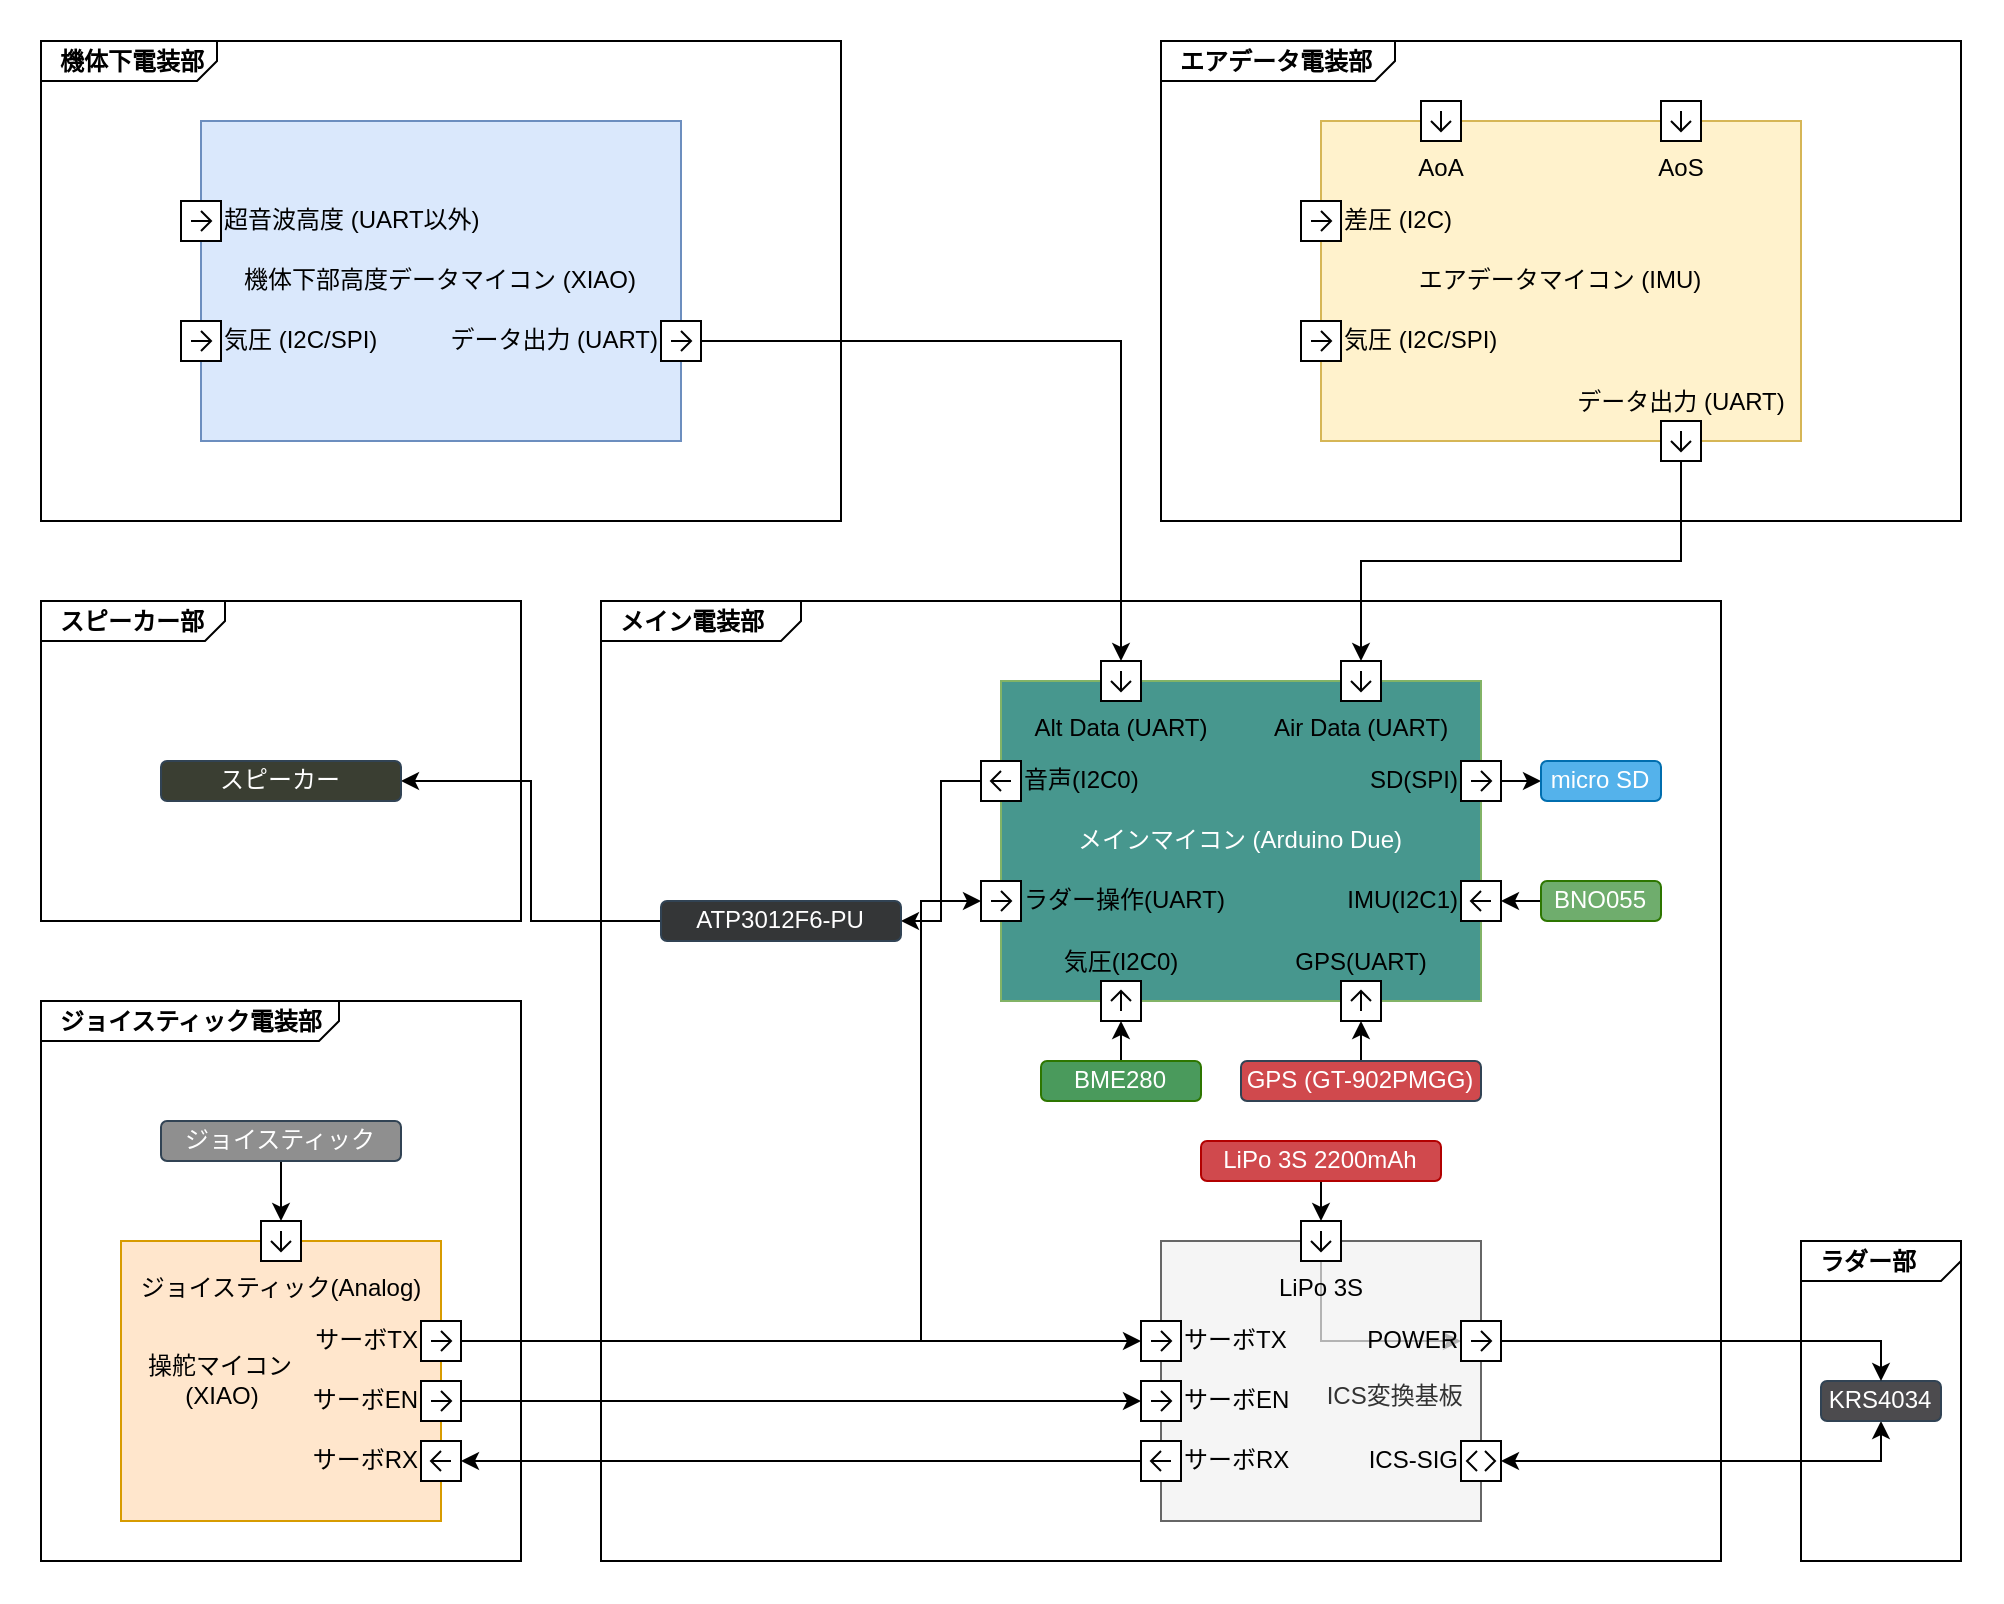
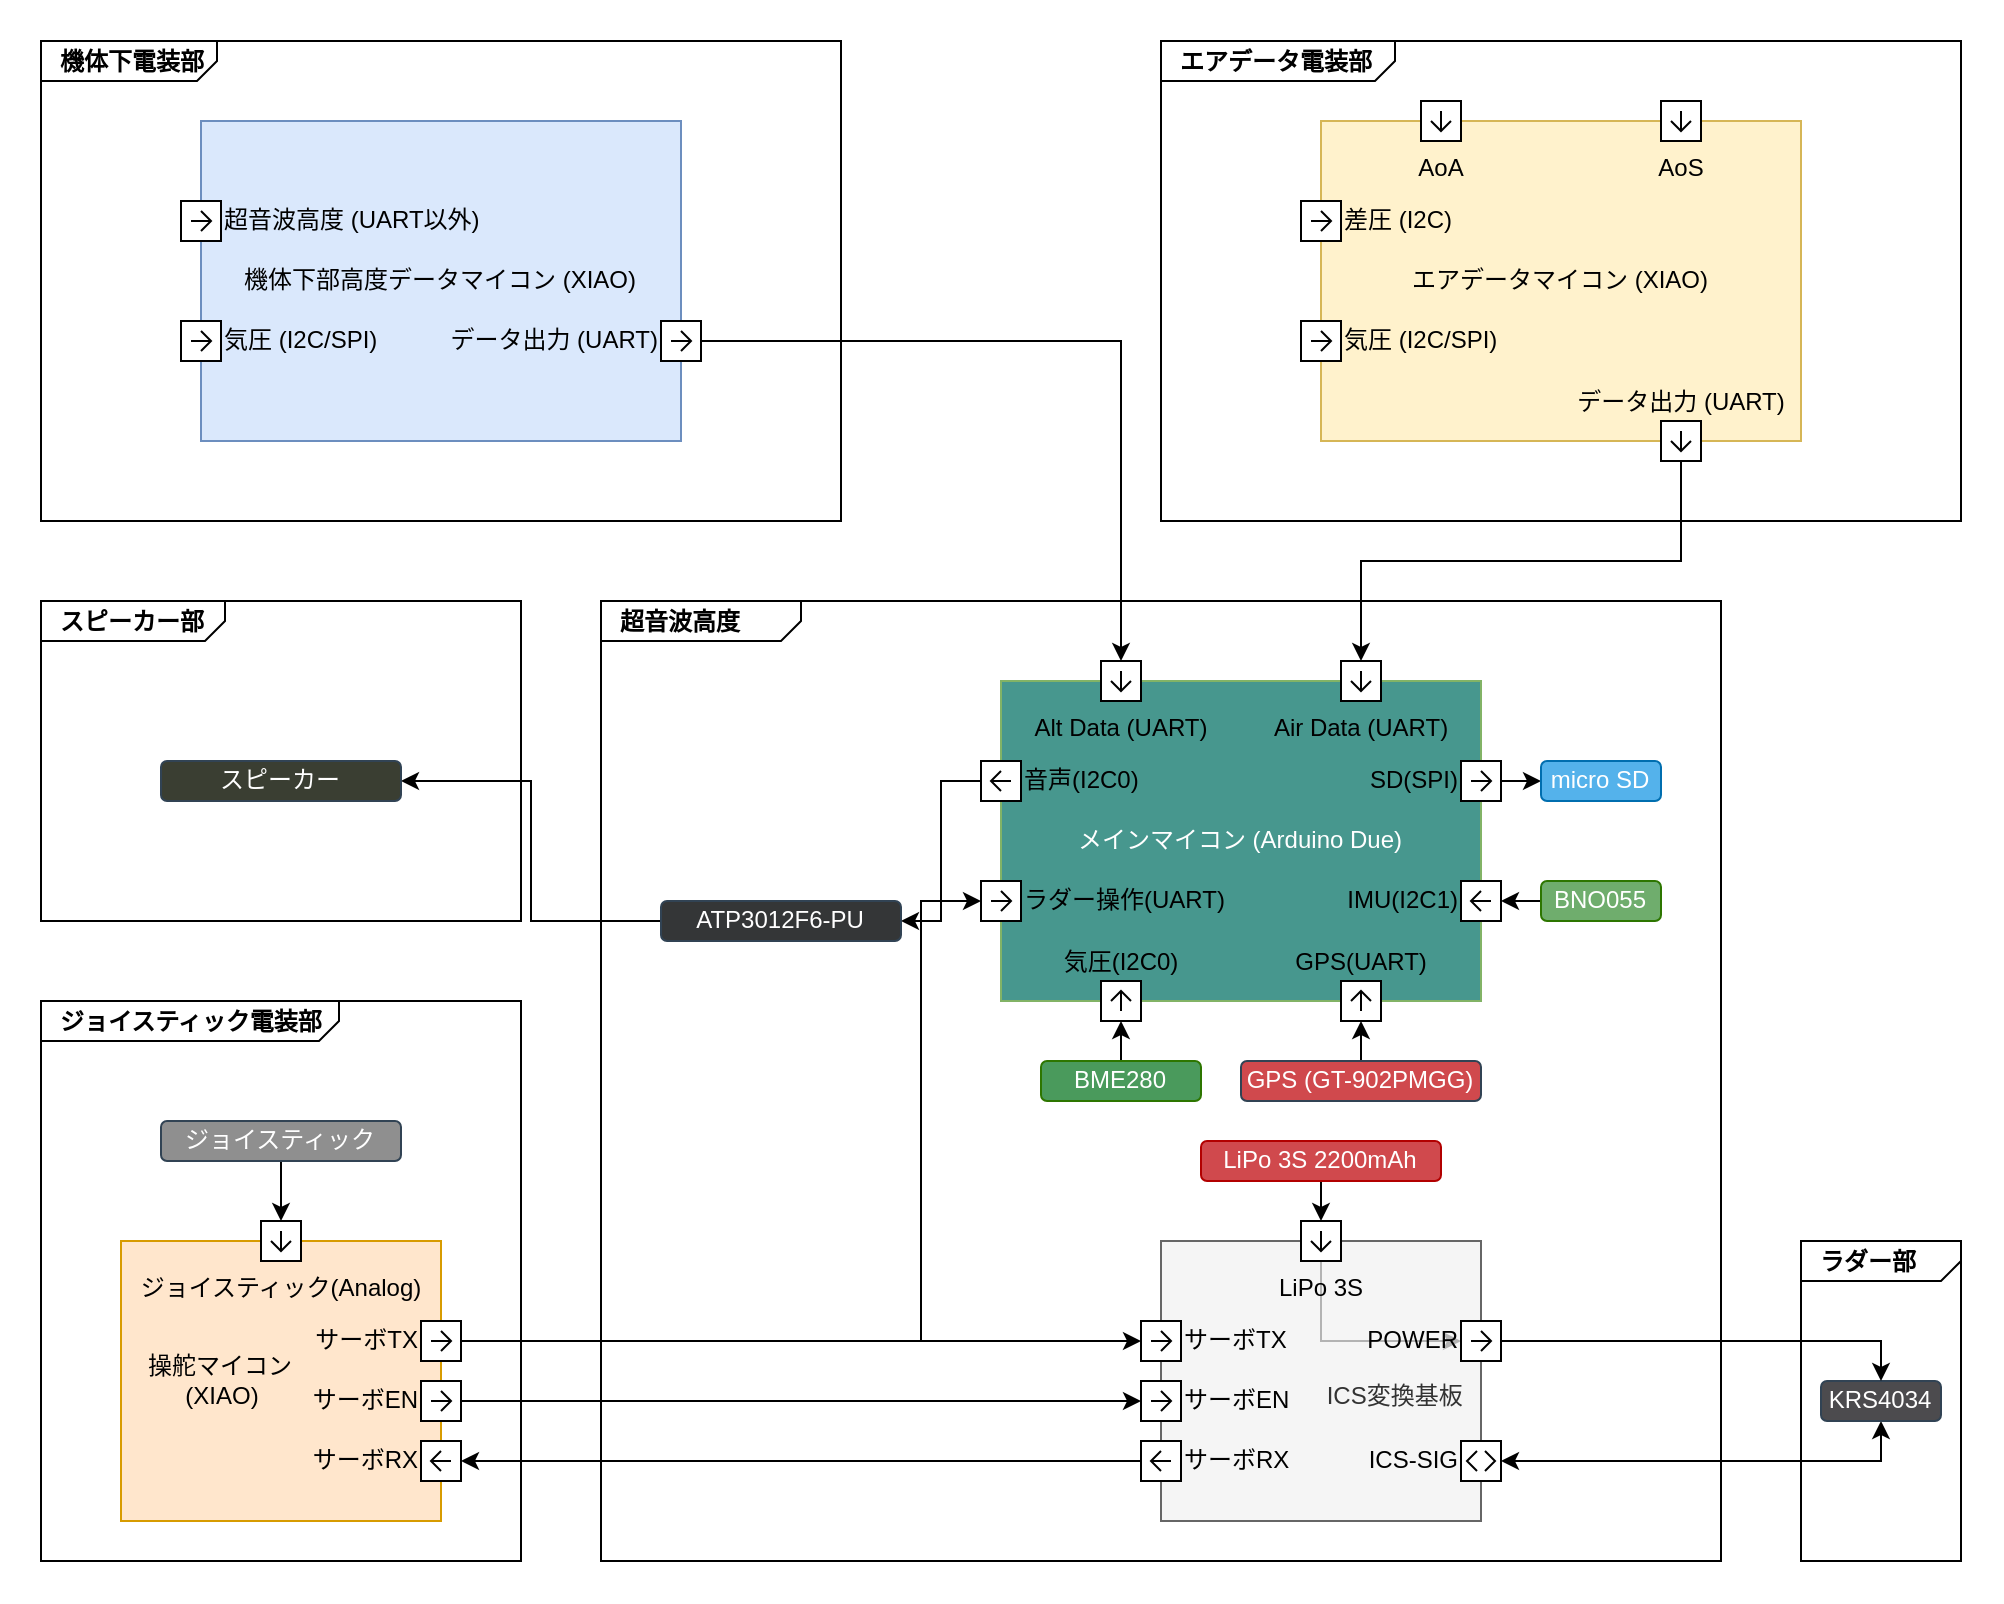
node "エアデータマイコン (IMU)": label "エアデータマイコン (IMU)" -> "エアデータマイコン (XIAO)"
node "メイン電装部": label "メイン電装部" -> "超音波高度"
